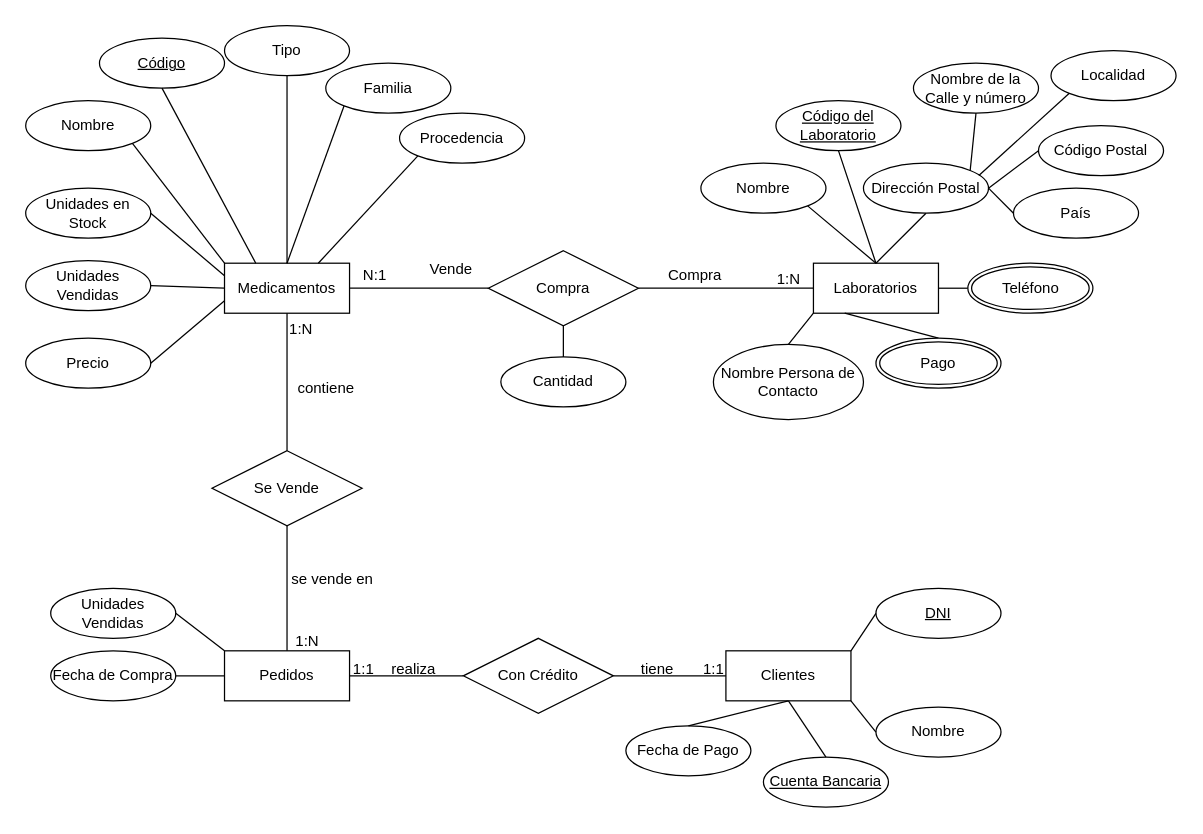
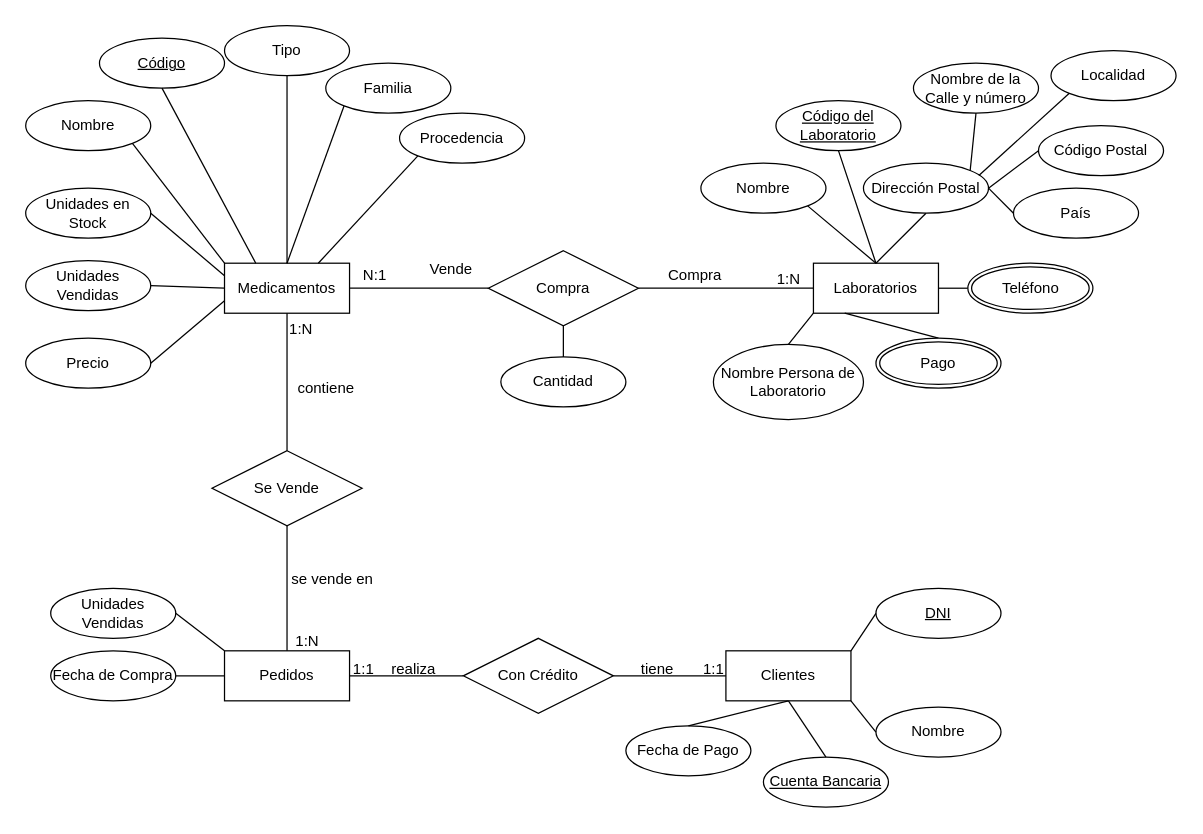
node "Nombre Persona de Contacto": label "Nombre Persona de Contacto" -> "Nombre Persona de Laboratorio"
